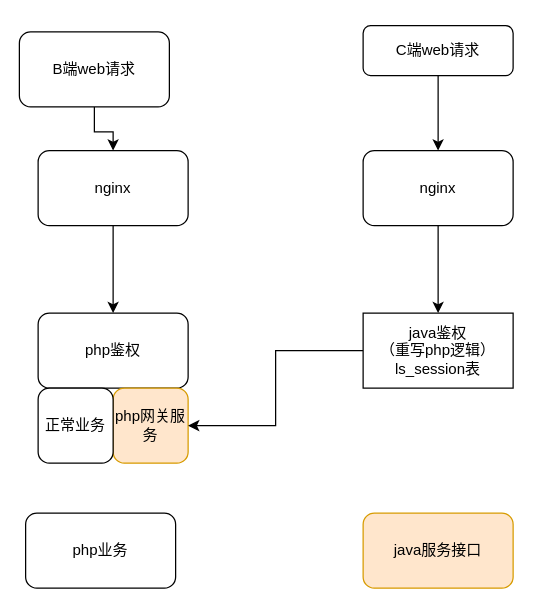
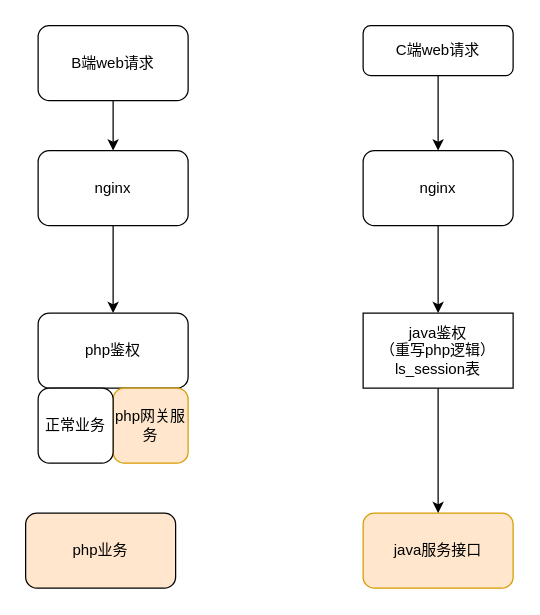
node "B端web请求": moved (94, 69) -> (113, 63)
edge "java鉴权 （重写php逻辑） ls_session表" -> "php网关服务": now "java鉴权 （重写php逻辑） ls_session表" -> "java服务接口"
node "php业务": fillcolor #ffffff -> #ffe6cc
